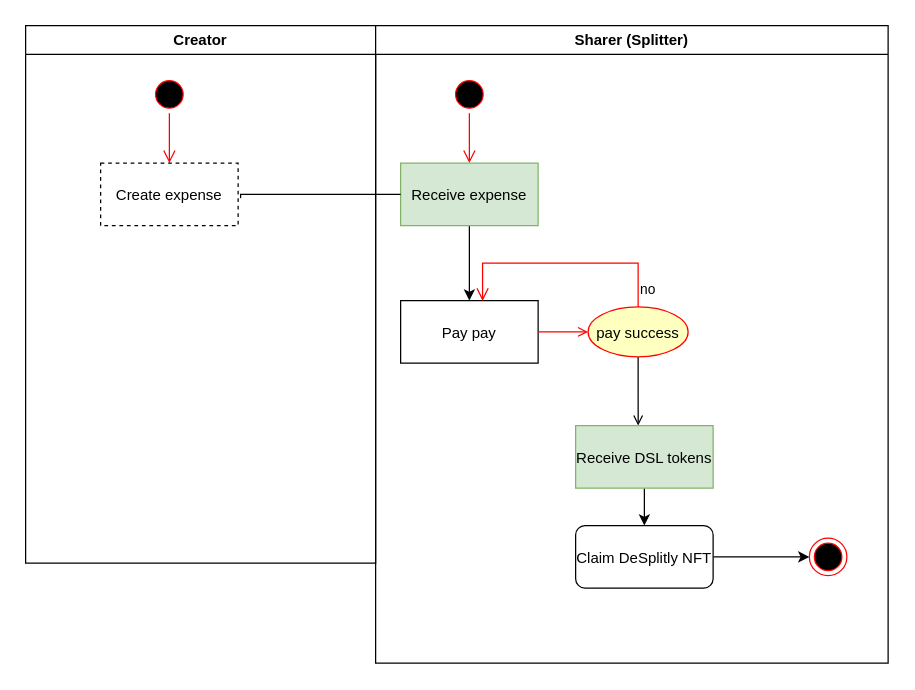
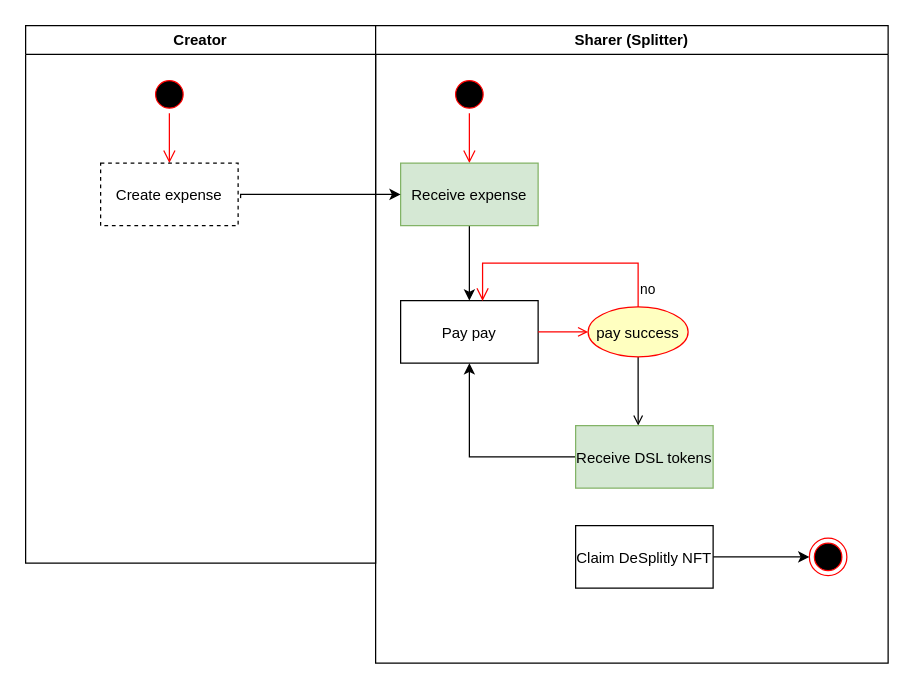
edge "Create expense" -- "Receive expense": arrowhead none -> classic
edge "Receive DSL tokens" -> "Claim DeSplitly NFT": now "Receive DSL tokens" -> "Pay pay"
node "Claim DeSplitly NFT": shape rounded rectangle -> rectangle
